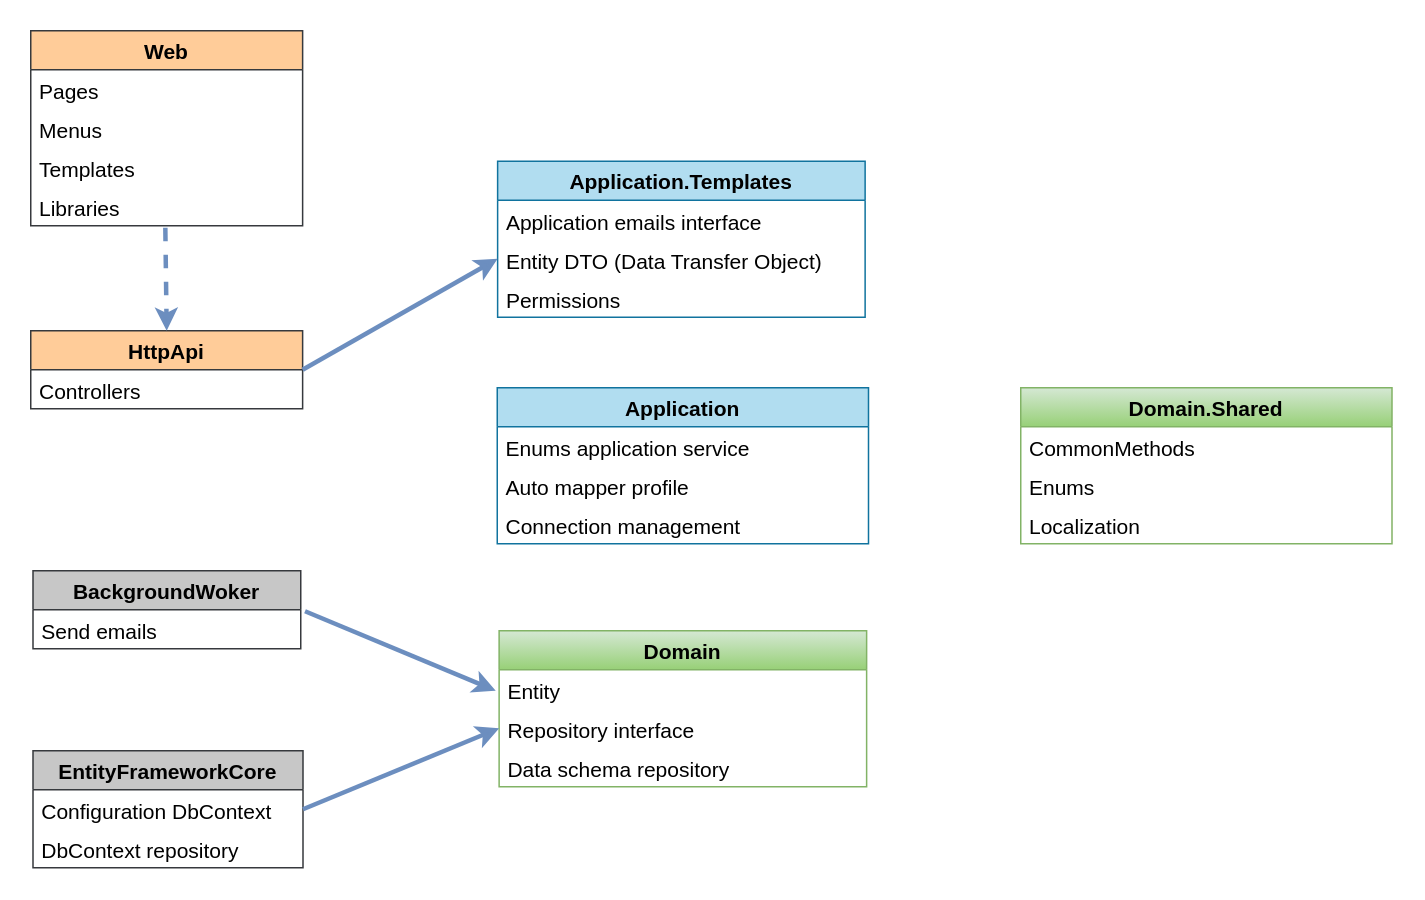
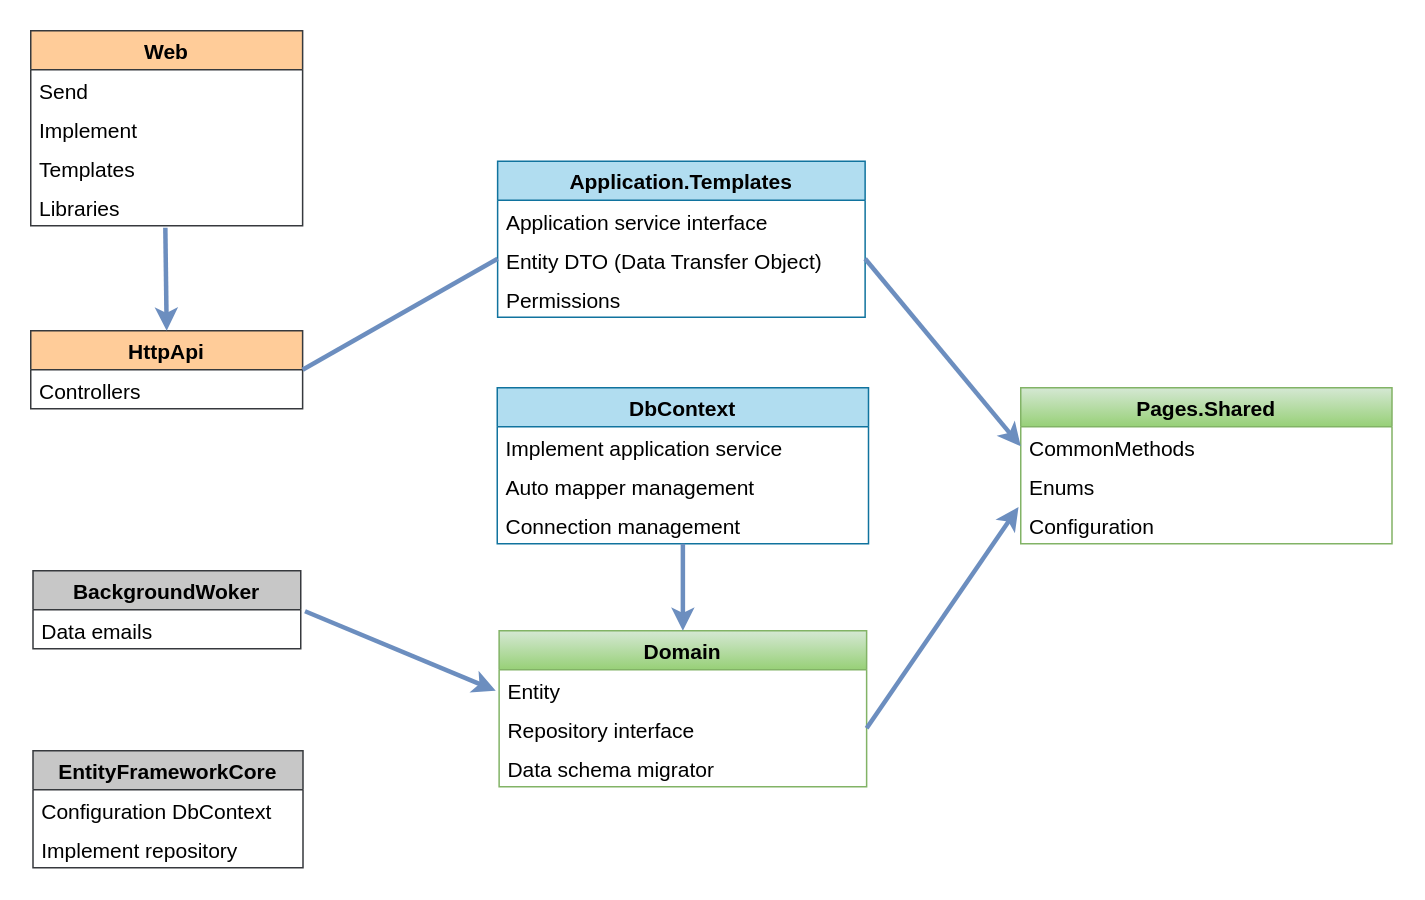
node "Pages": label "Pages" -> "Send"
node "Menus": label "Menus" -> "Implement"
node "Application emails interface": label "Application emails interface" -> "Application service interface"
edge "Libraries" -> "HttpApi": style dashed -> solid
edge "HttpApi" -> "Entity DTO (Data Transfer Object)": arrowhead classic -> none
edge "Entity DTO (Data Transfer Object)" -> "CommonMethods": added
node "Application": label "Application" -> "DbContext"
node "Domain.Shared": label "Domain.Shared" -> "Pages.Shared"
node "Enums application service": label "Enums application service" -> "Implement application service"
node "Auto mapper profile": label "Auto mapper profile" -> "Auto mapper management"
node "Localization": label "Localization" -> "Configuration"
edge "Connection management" -> "Domain": added
edge "Repository interface" -> "Enums": added
node "Send emails": label "Send emails" -> "Data emails"
node "Data schema repository": label "Data schema repository" -> "Data schema migrator"
edge "Configuration DbContext" -> "Repository interface": removed
node "DbContext repository": label "DbContext repository" -> "Implement repository"
